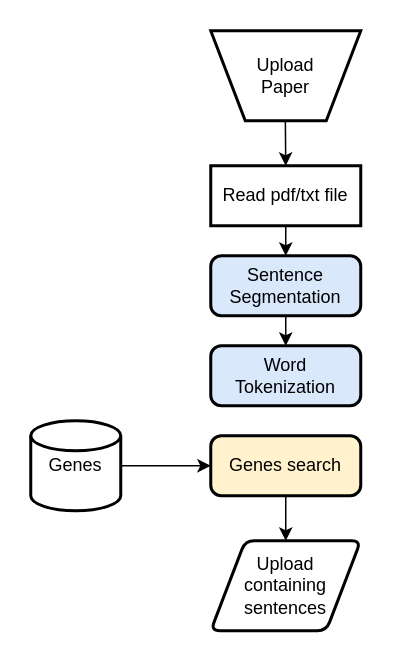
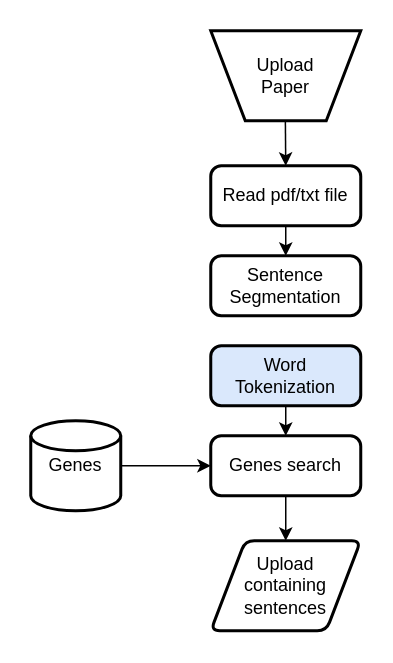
node "Read pdf/txt file": shape rectangle -> rounded rectangle
node "Sentence Segmentation": fillcolor #dae8fc -> #ffffff
edge "Sentence Segmentation" -> "Word Tokenization": removed
edge "Word Tokenization" -> "Genes search": added
node "Genes search": fillcolor #fff2cc -> #ffffff
